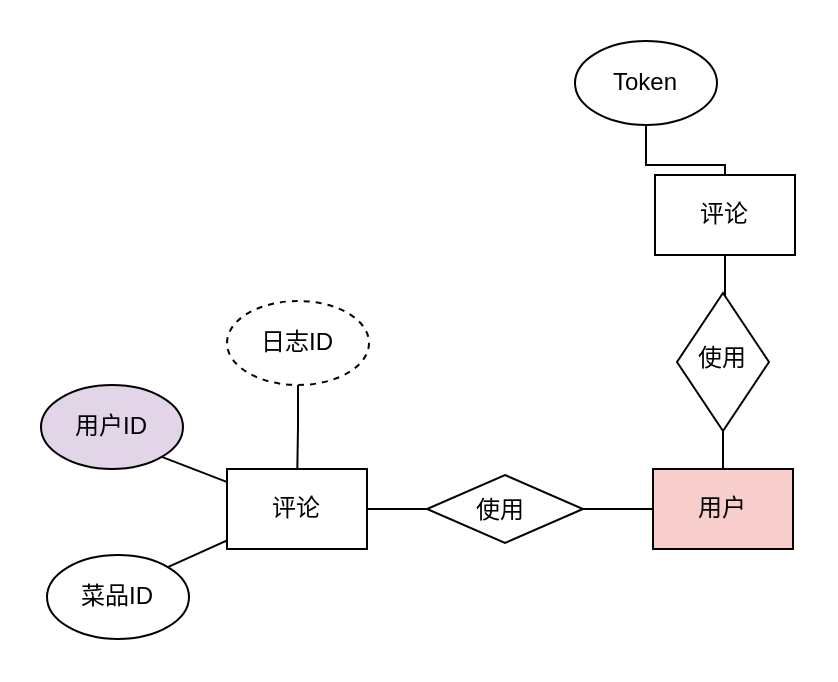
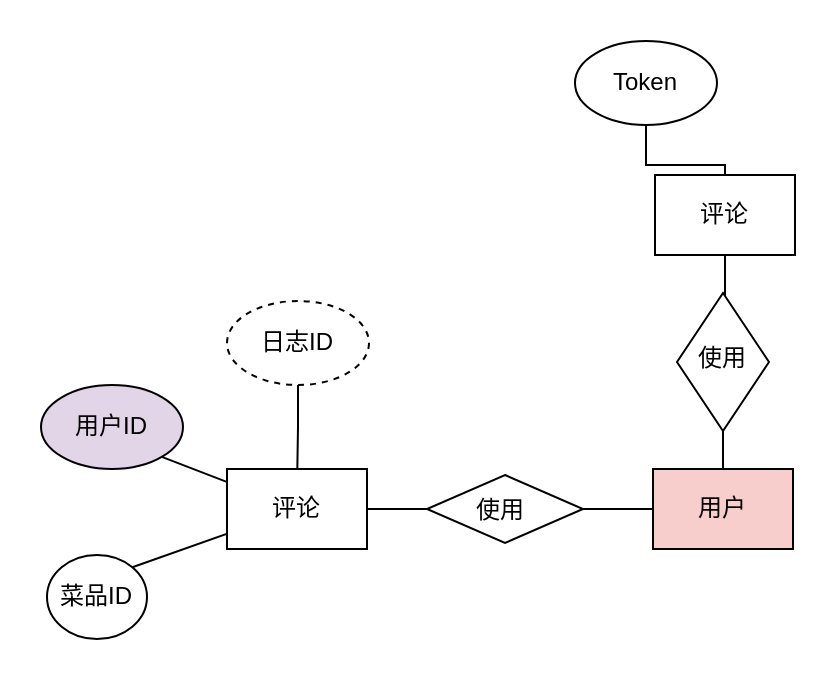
node "菜品ID": size 142x84 -> 100x84
